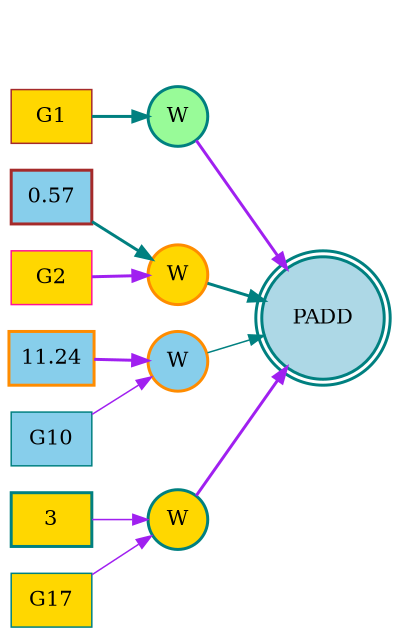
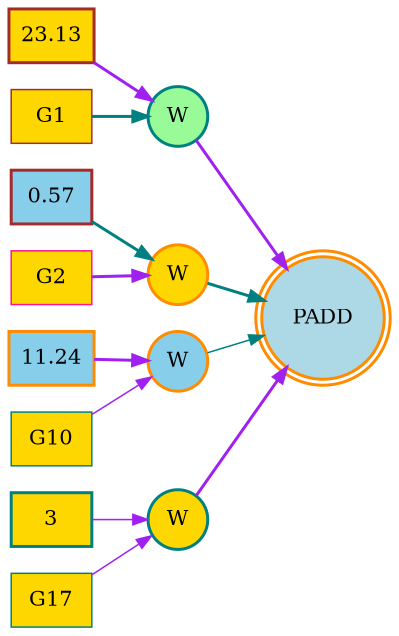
node "23.13": added
node "PADD": color teal -> darkorange
node "G10": fillcolor skyblue -> gold
